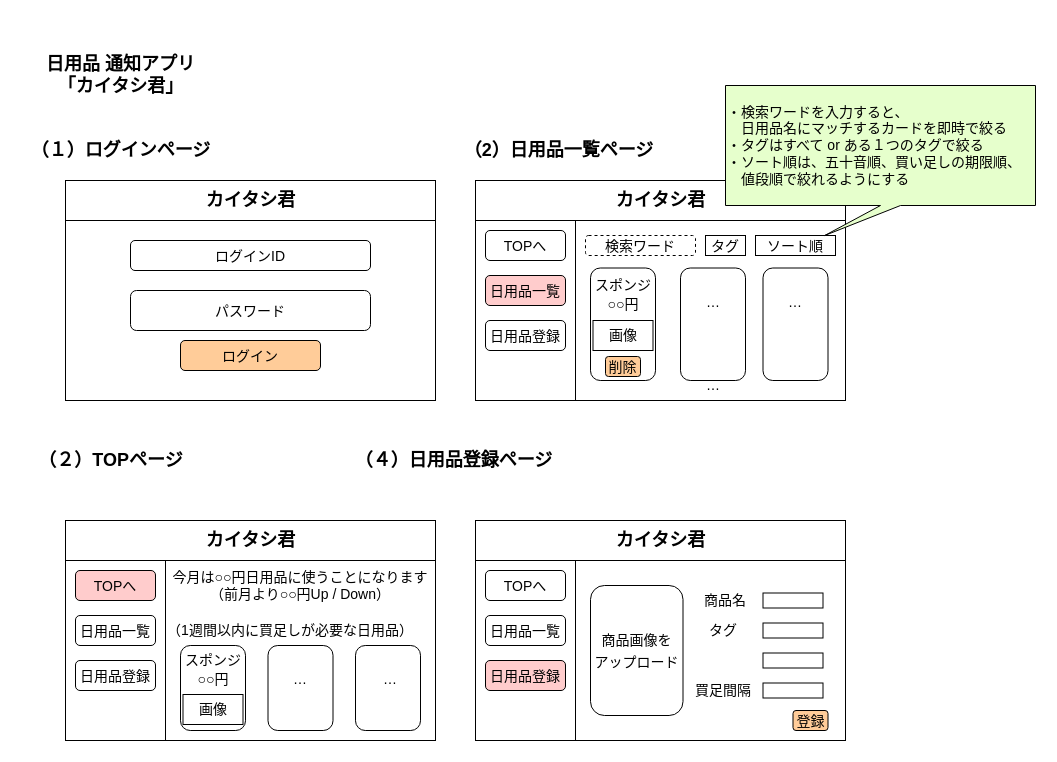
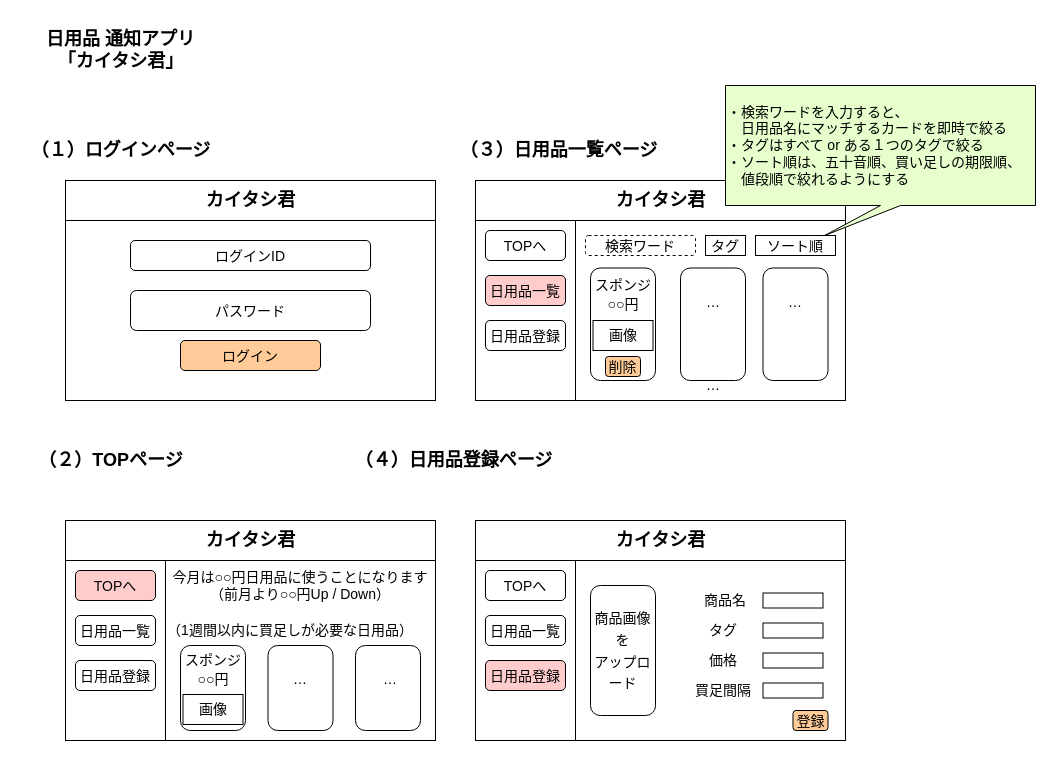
node "日用品 通知アプリ 「カイタシ君」": moved (121, 76) -> (121, 51)
node "（2）日用品一覧ページ": label "（2）日用品一覧ページ" -> "（３）日用品一覧ページ"
node "商品画像を アップロード": size 93x130 -> 65x130
node "価格": added
